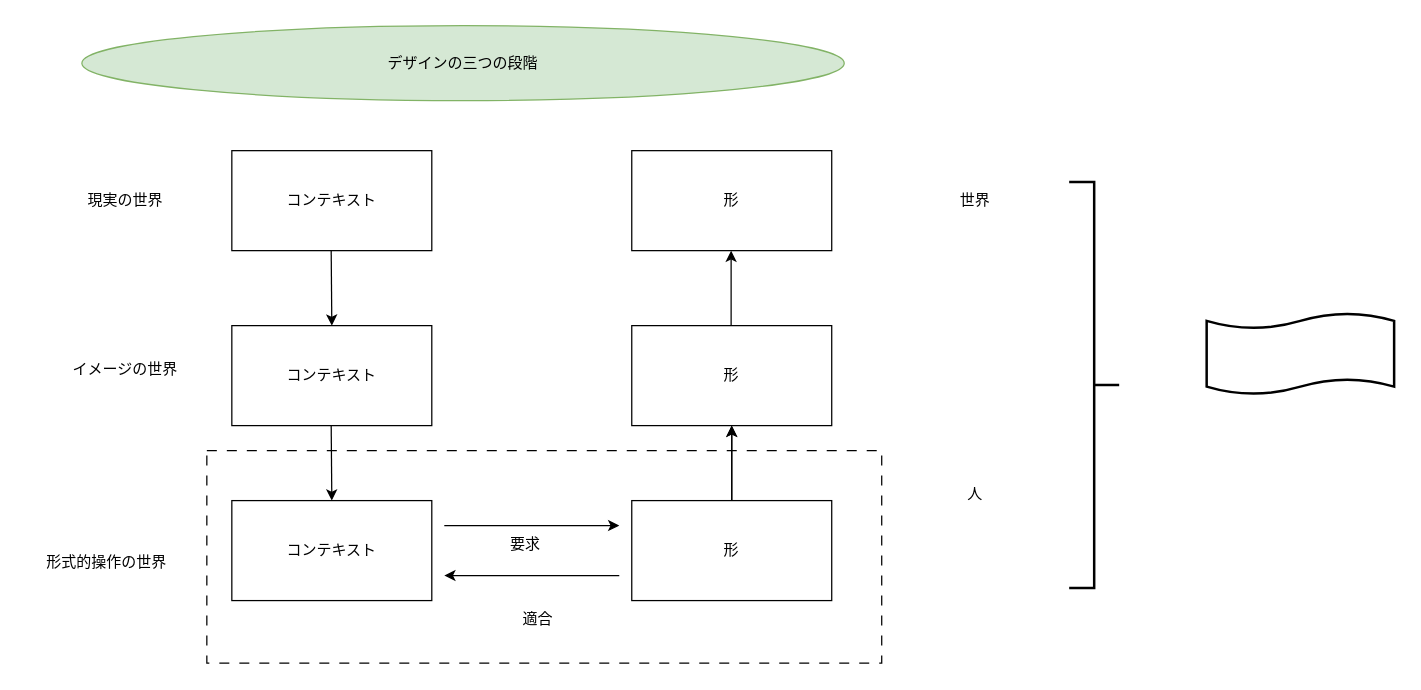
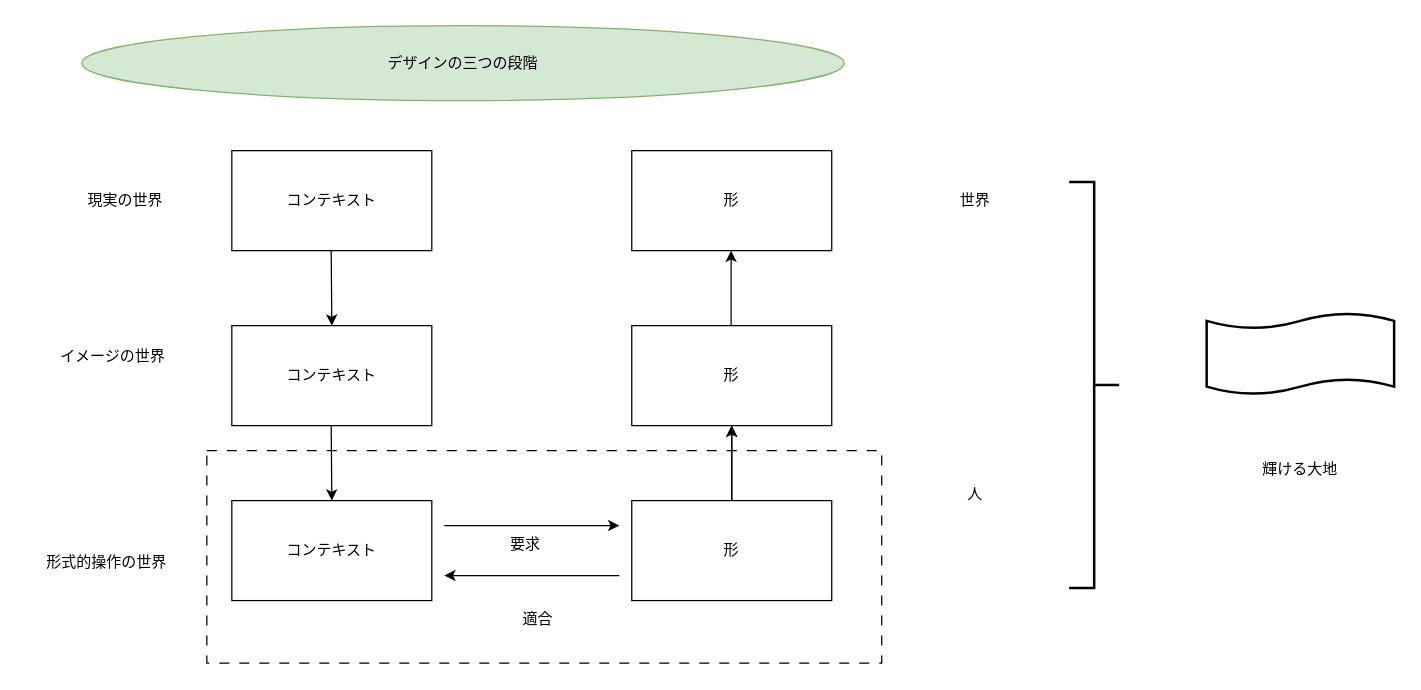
node "イメージの世界": moved (126, 369) -> (113, 357)
node "輝ける大地": added
